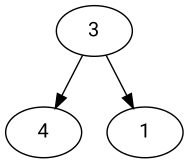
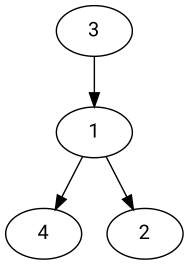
edge "3" -> "4": now "1" -> "4"
node "2": added
